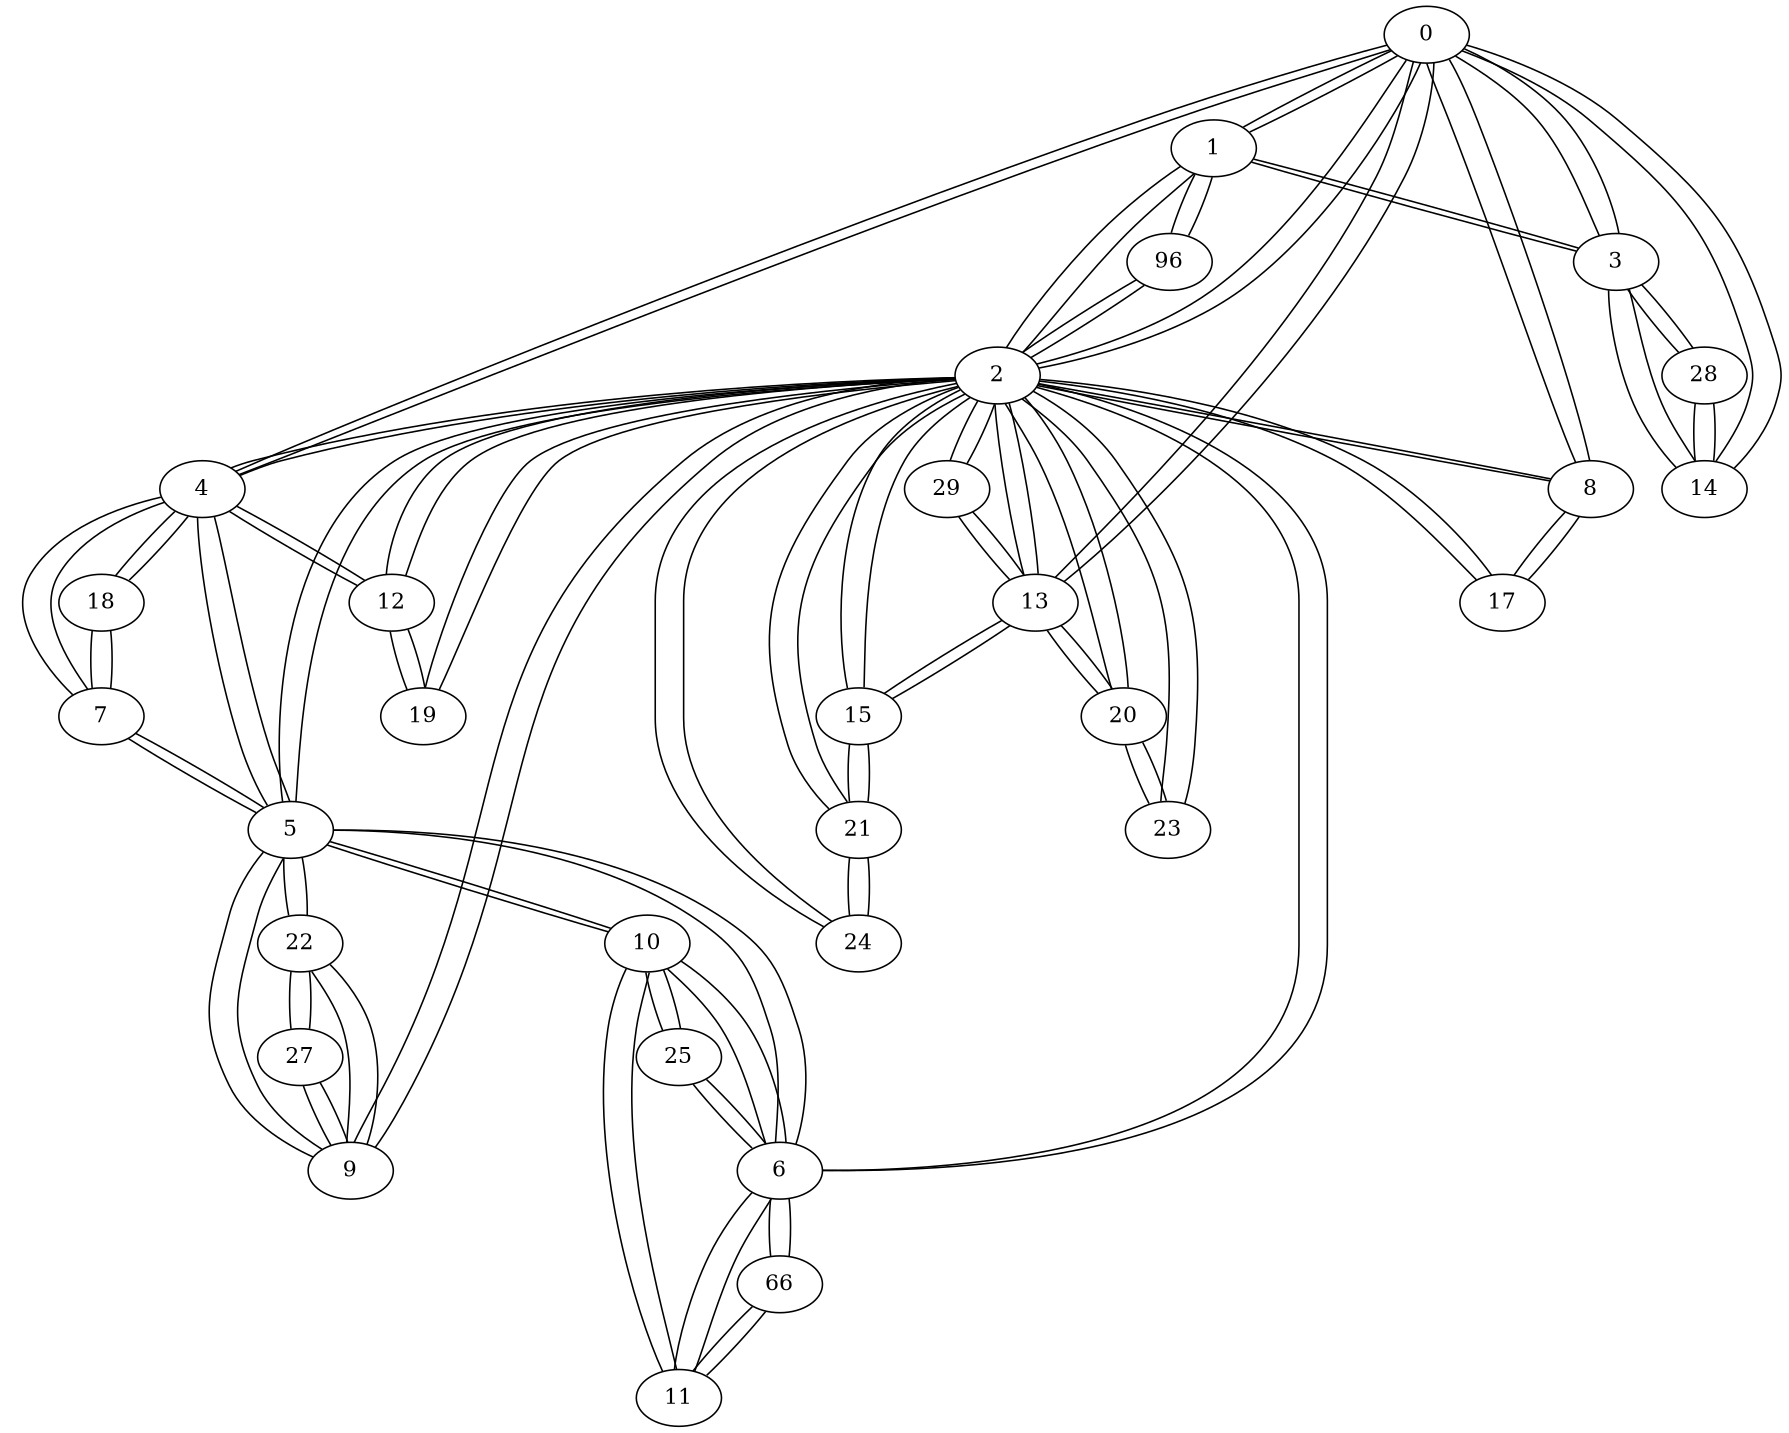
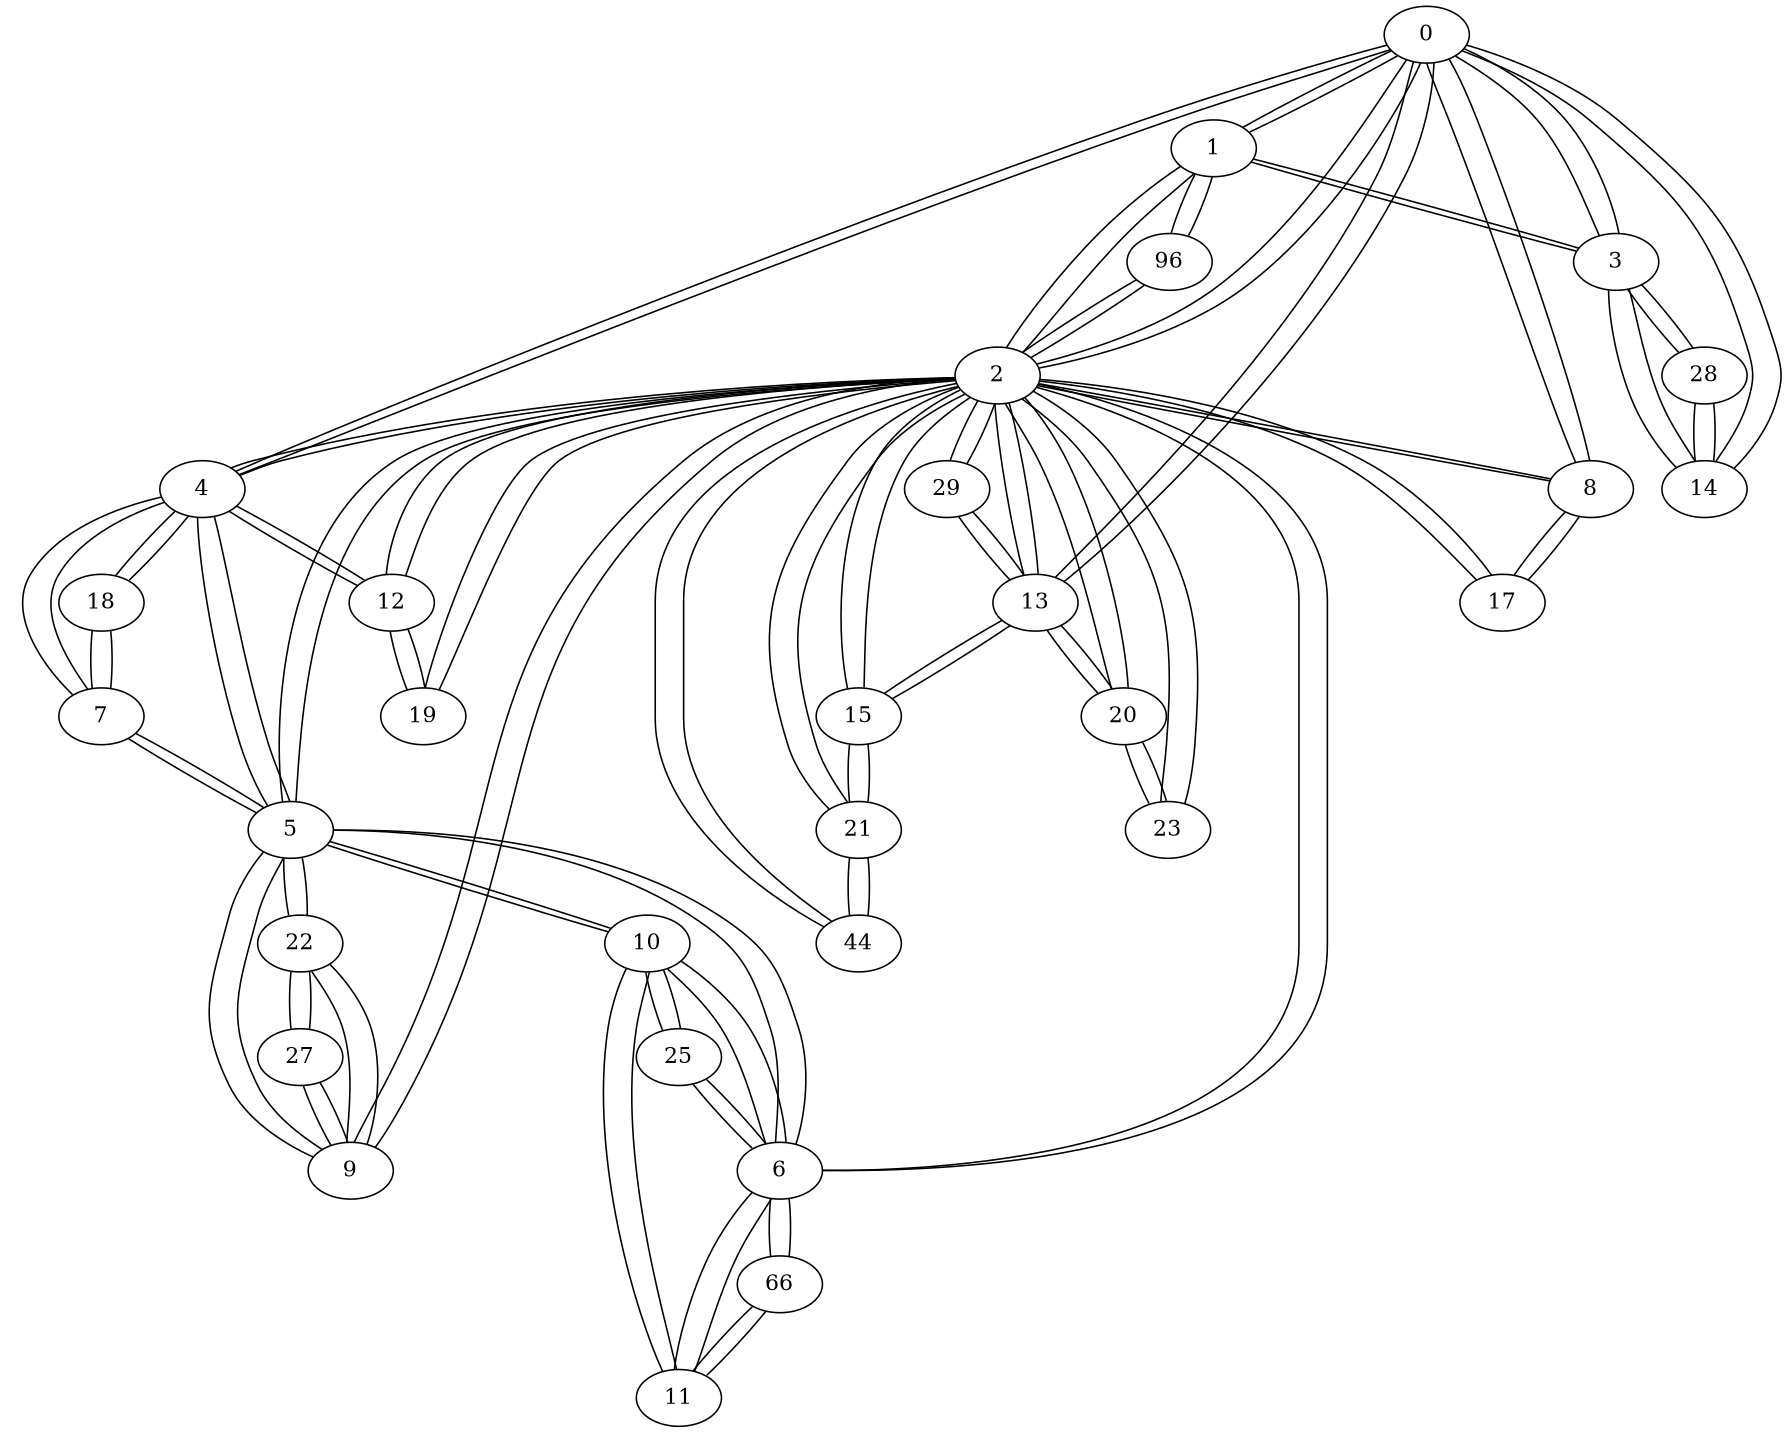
node "24": label "24" -> "44"
